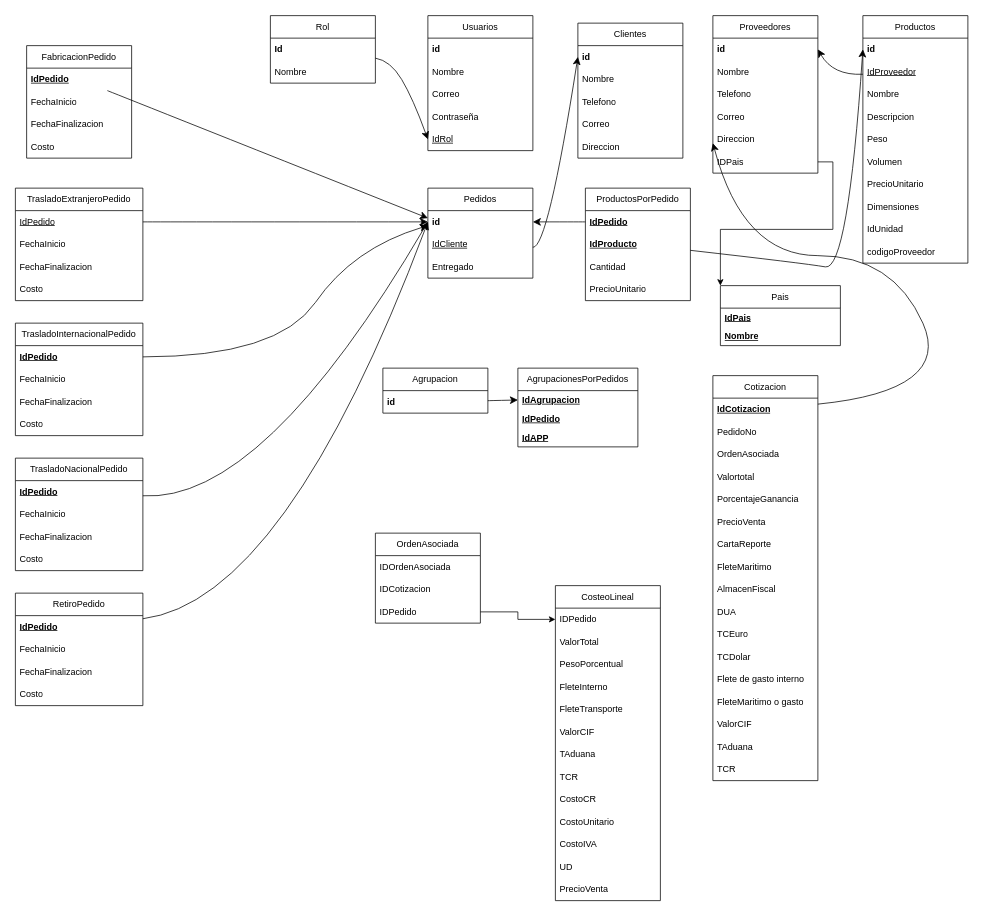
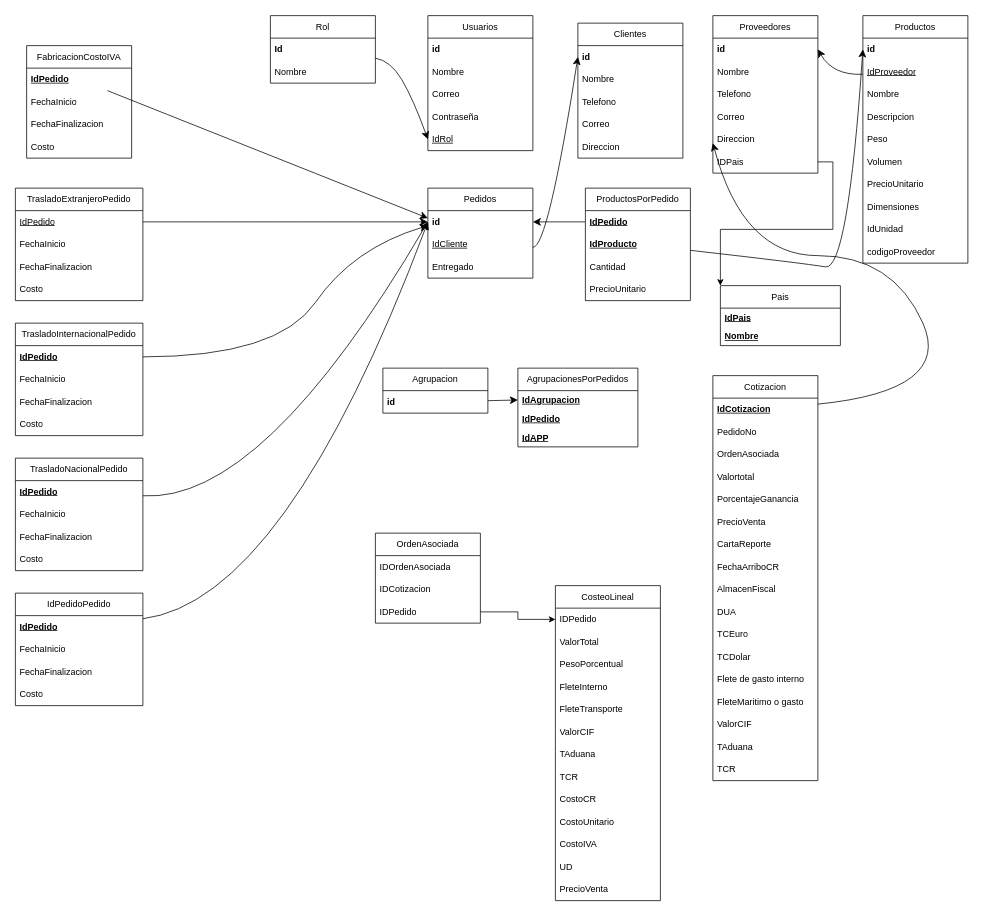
node "FabricacionPedido": label "FabricacionPedido" -> "FabricacionCostoIVA"
node "FleteMaritimo": label "FleteMaritimo" -> "FechaArriboCR"
node "RetiroPedido": label "RetiroPedido" -> "IdPedidoPedido"
